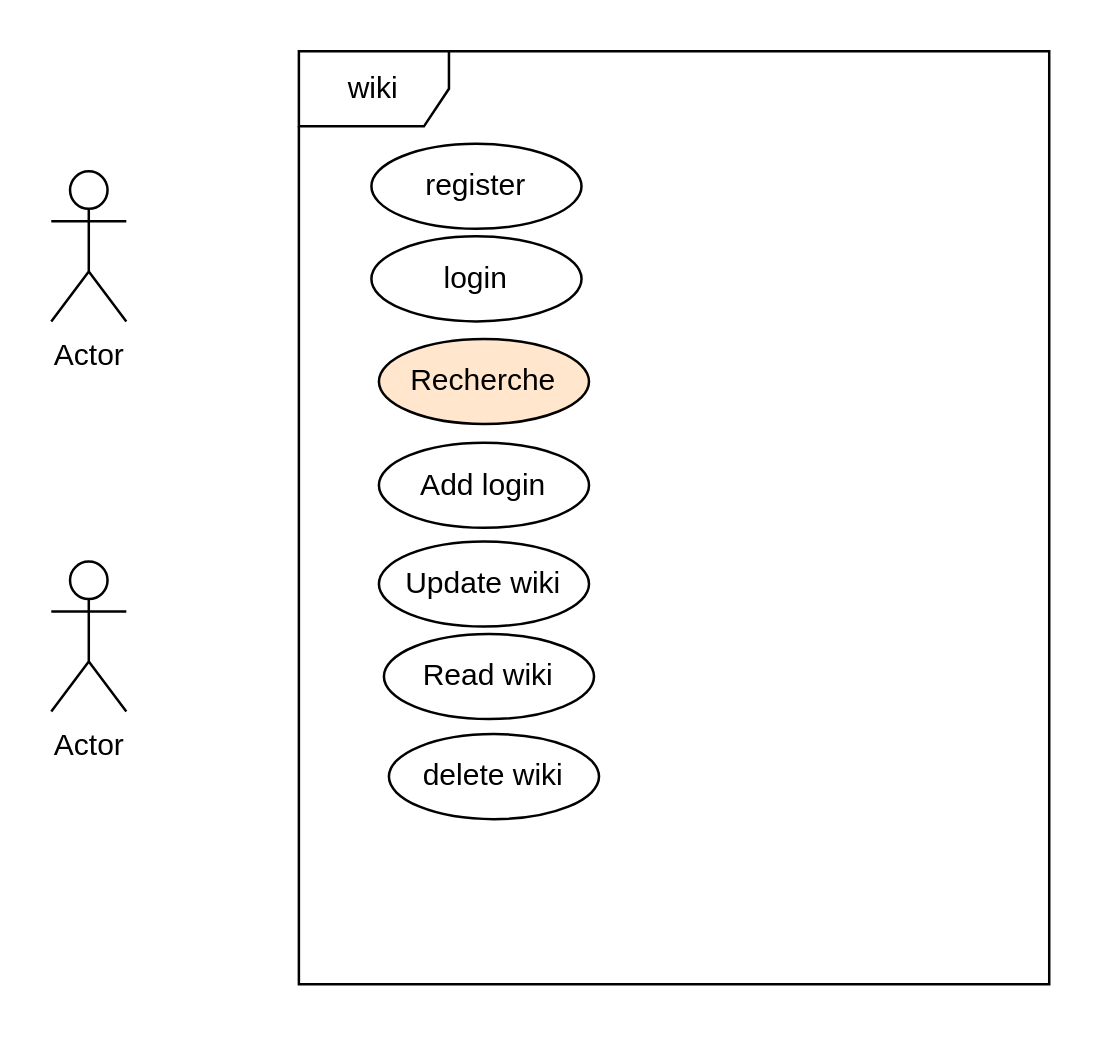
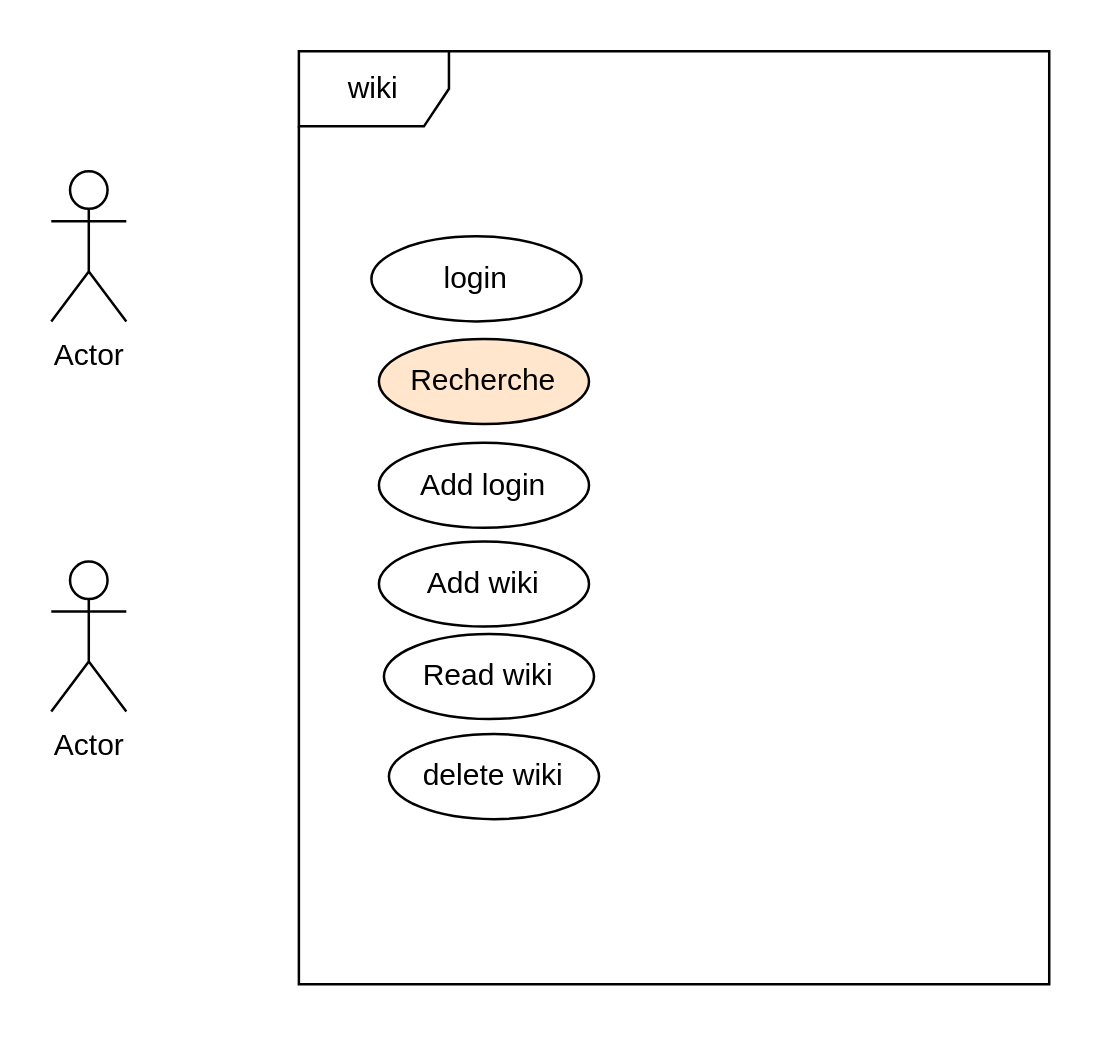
node "register": removed
node "Update wiki": label "Update wiki" -> "Add wiki"
